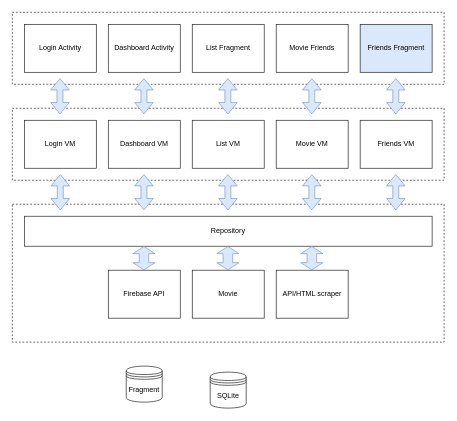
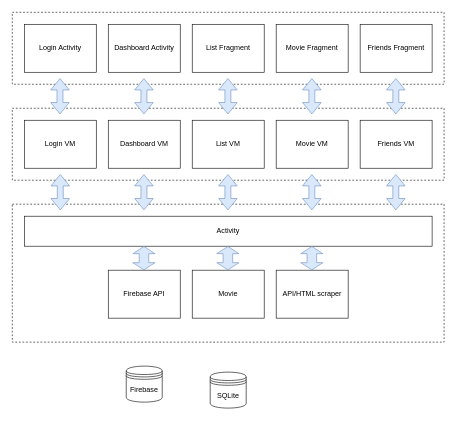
node "Movie Friends": label "Movie Friends" -> "Movie Fragment"
node "Friends Fragment": fillcolor #dae8fc -> #ffffff
node "Repository": label "Repository" -> "Activity"
node "Fragment": label "Fragment" -> "Firebase"
